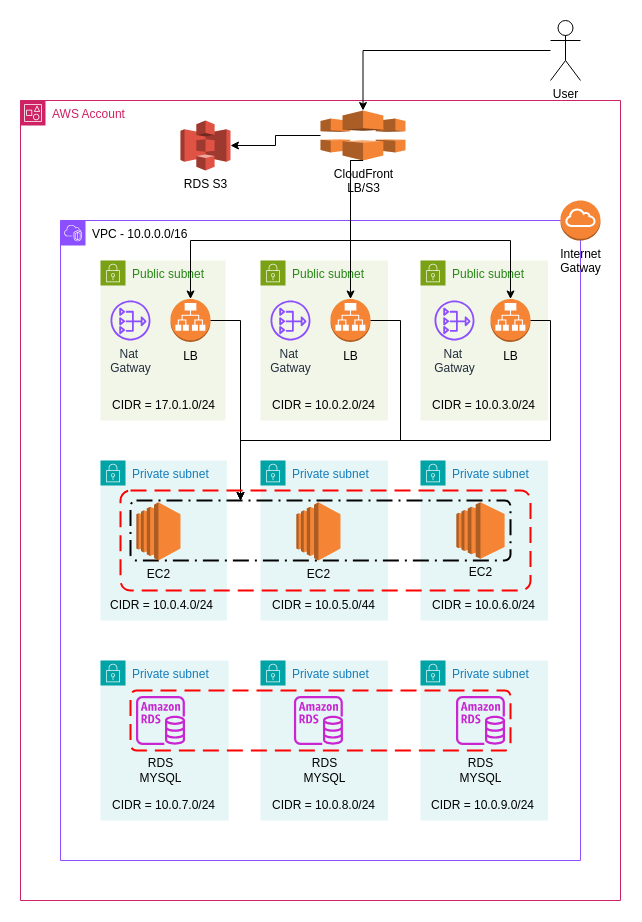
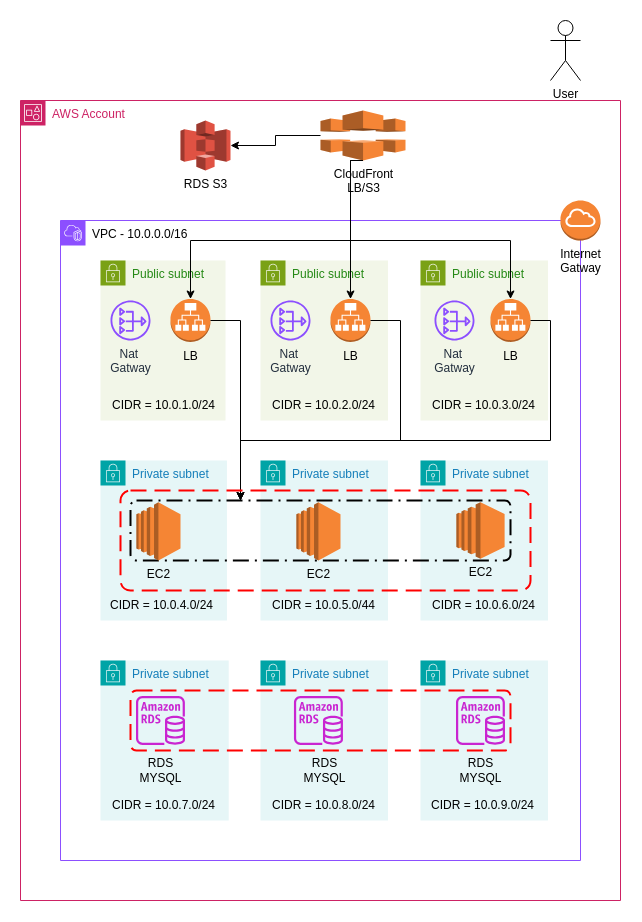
edge "User" -> "CloudFront LB/S3": removed
node "CIDR = 17.0.1.0/24": label "CIDR = 17.0.1.0/24" -> "CIDR = 10.0.1.0/24"
